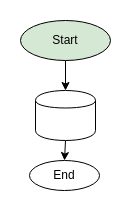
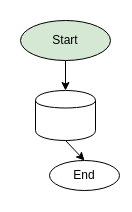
node "End": moved (65, 176) -> (85, 176)
